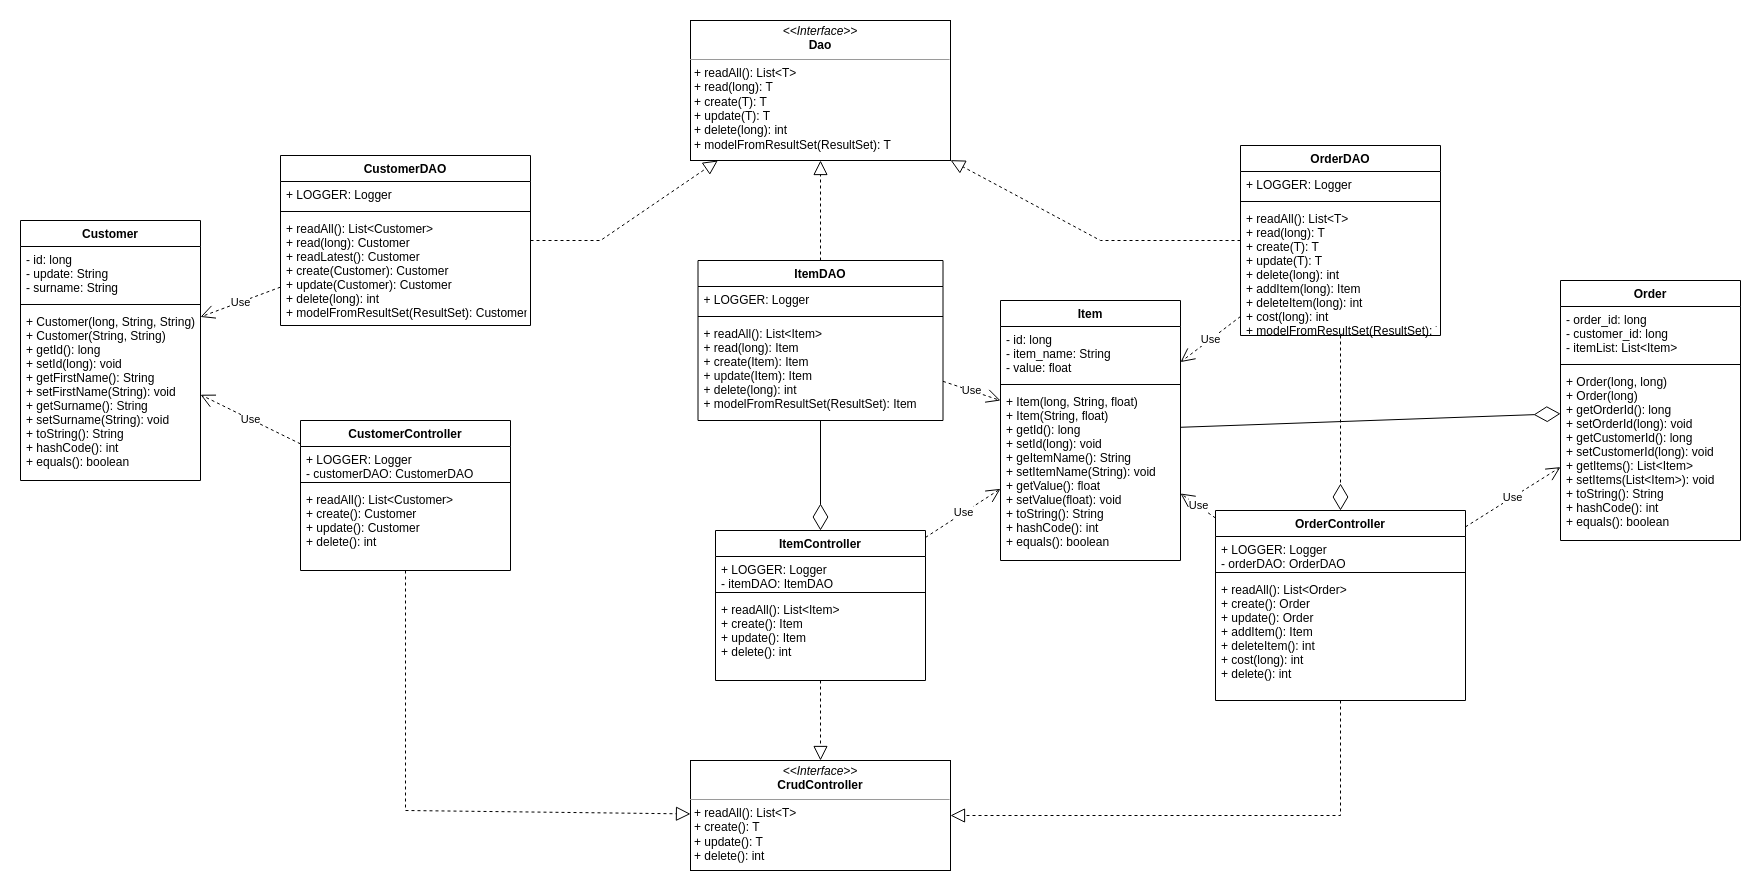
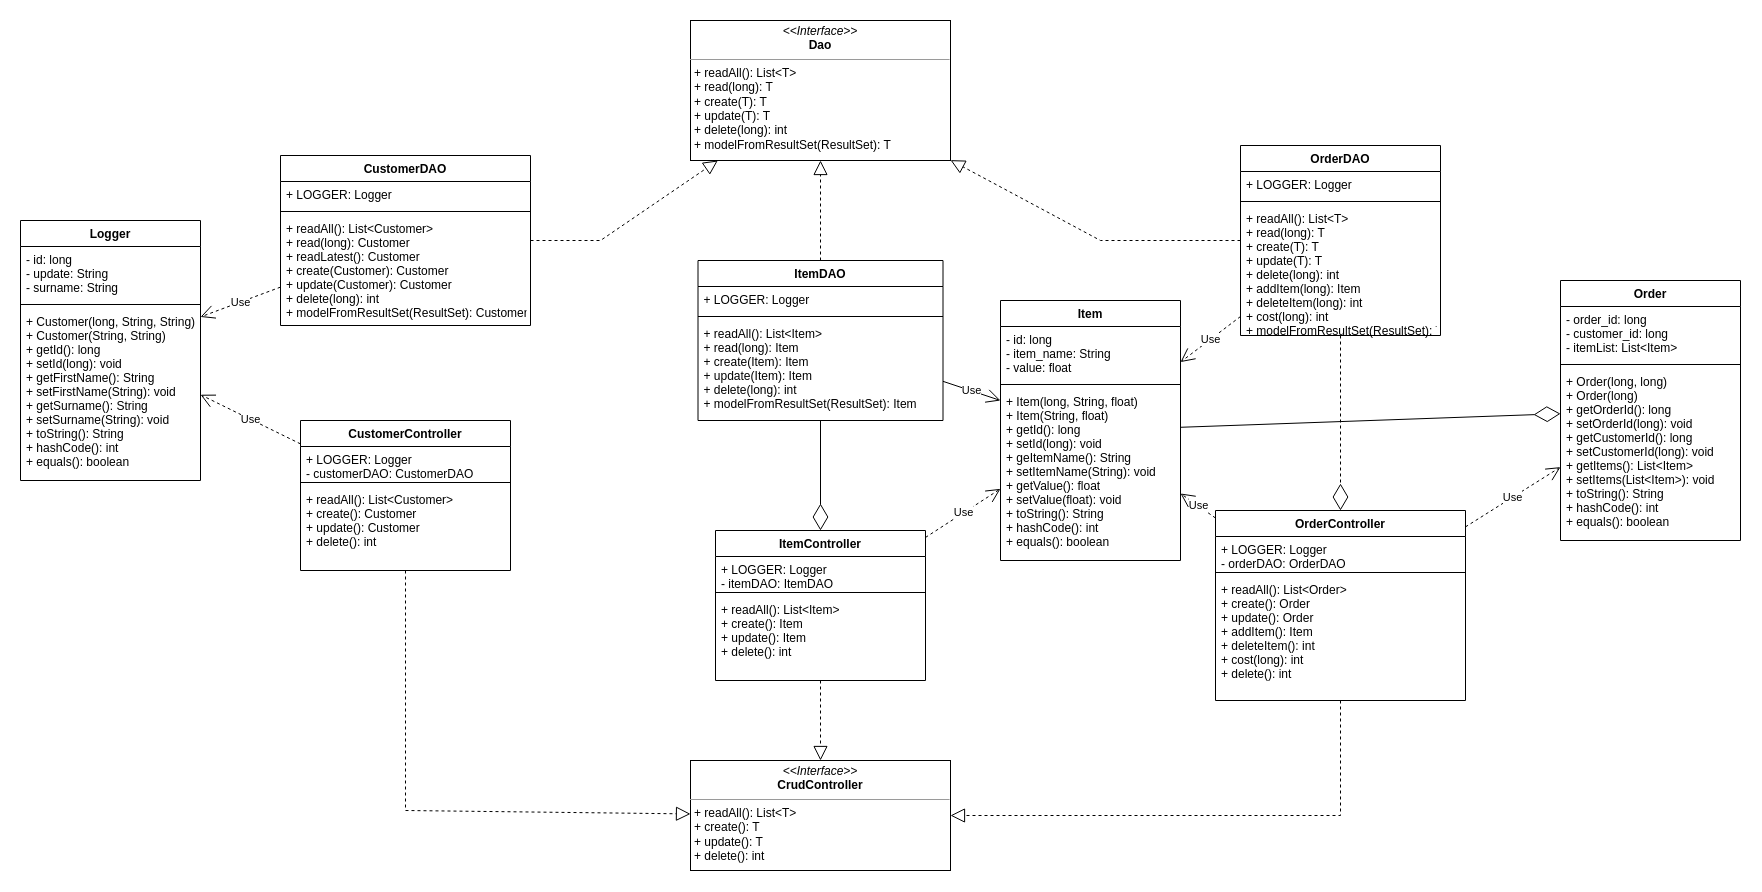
node "Customer": label "Customer" -> "Logger"
edge "ItemDAO" -> "Item": style dashed -> solid
